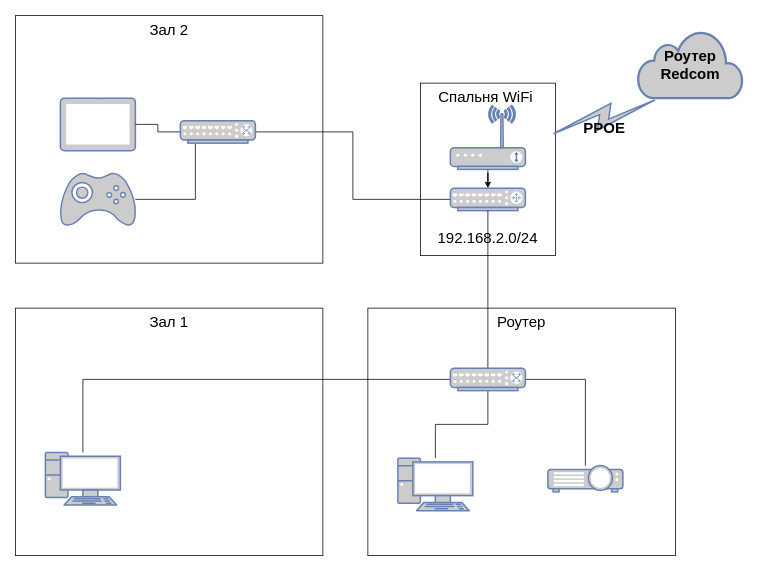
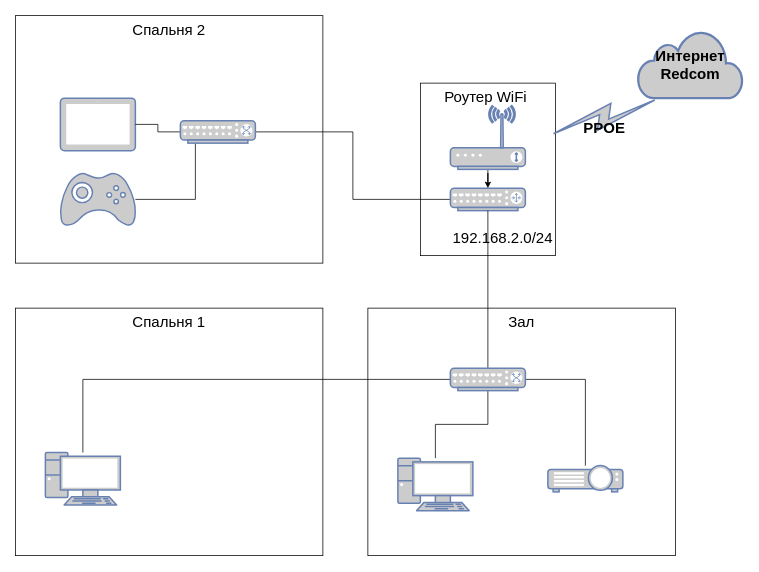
node "Зал 2": label "Зал 2" -> "Спальня 2"
node "Роутер Redcom": label "Роутер Redcom" -> "Интернет Redcom"
node "Спальня WiFi": label "Спальня WiFi" -> "Роутер WiFi"
node "192.168.2.0/24": moved (488, 237) -> (503, 237)
node "Зал 1": label "Зал 1" -> "Спальня 1"
node "Роутер": label "Роутер" -> "Зал"
